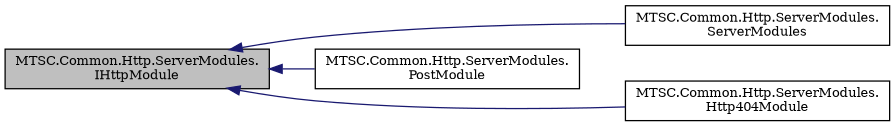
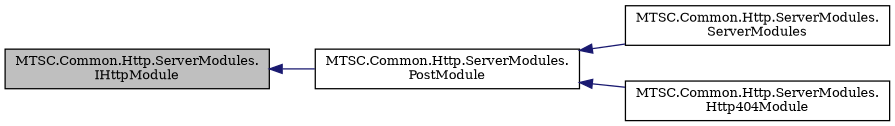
edge "MTSC.Common.Http.ServerModules. ServerModules" -> "MTSC.Common.Http.ServerModules. IHttpModule": now "MTSC.Common.Http.ServerModules. ServerModules" -> "MTSC.Common.Http.ServerModules. PostModule"
edge "MTSC.Common.Http.ServerModules. Http404Module" -> "MTSC.Common.Http.ServerModules. IHttpModule": now "MTSC.Common.Http.ServerModules. Http404Module" -> "MTSC.Common.Http.ServerModules. PostModule"
